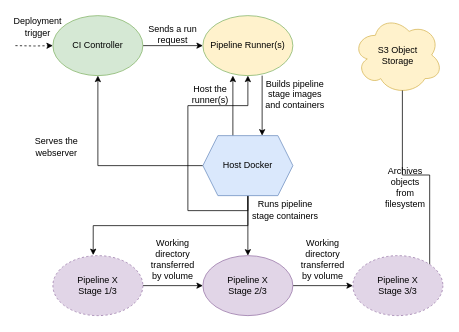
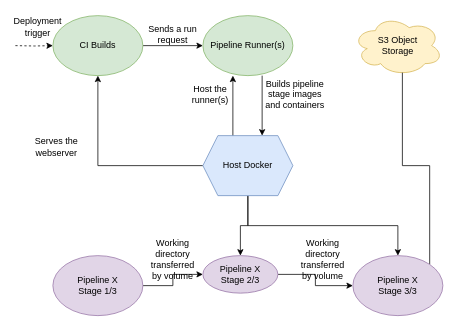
node "CI Controller": label "CI Controller" -> "CI Builds"
node "Pipeline Runner(s)": fillcolor #fff2cc -> #d5e8d4
node "S3 Object Storage": size 90x79 -> 90x60
edge "Host Docker" -> "Pipeline Runner(s)": now "Host Docker" -> "Pipeline X Stage 3/3"
node "Archives objects from filesystem": removed
node "Runs pipeline stage containers": removed
edge "Host Docker" -> "Pipeline X Stage 1/3": removed
node "Pipeline X Stage 1/3": style dashed -> solid
node "Pipeline X Stage 2/3": size 90x60 -> 75x38
node "Pipeline X Stage 3/3": style dashed -> solid
